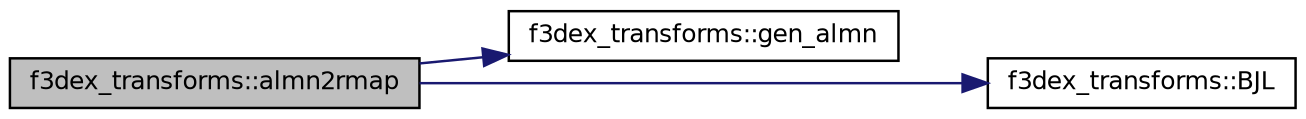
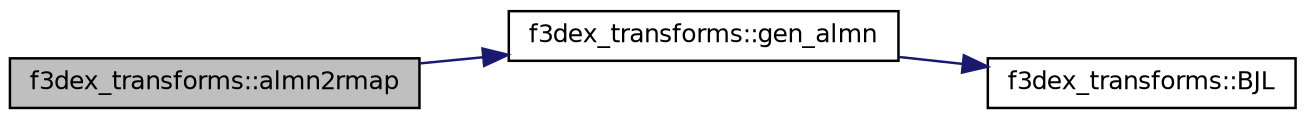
edge "f3dex_transforms::almn2rmap" -> "f3dex_transforms::BJL": now "f3dex_transforms::gen_almn" -> "f3dex_transforms::BJL"
